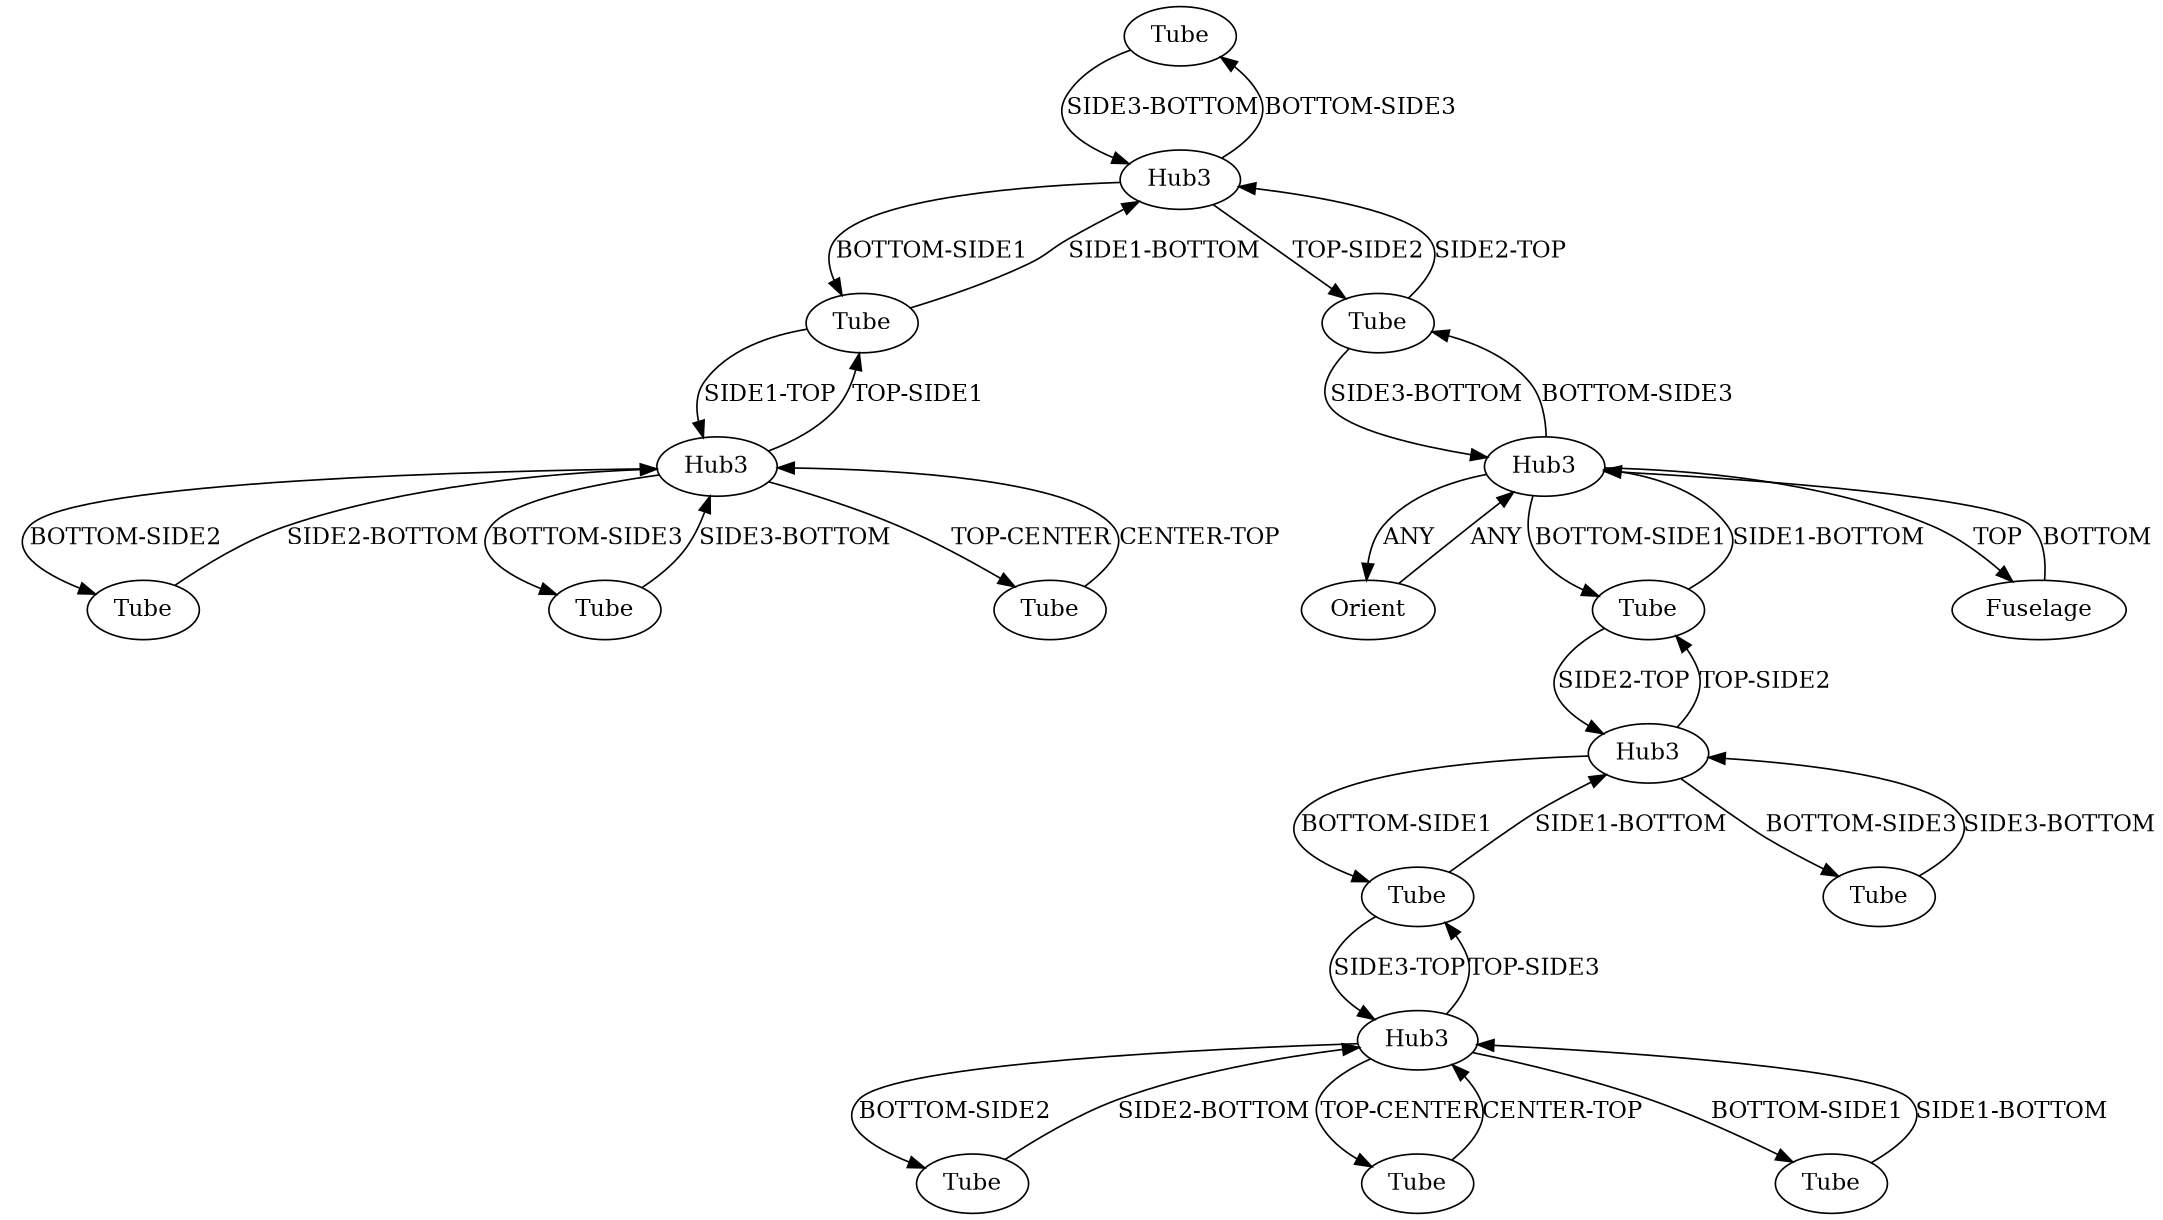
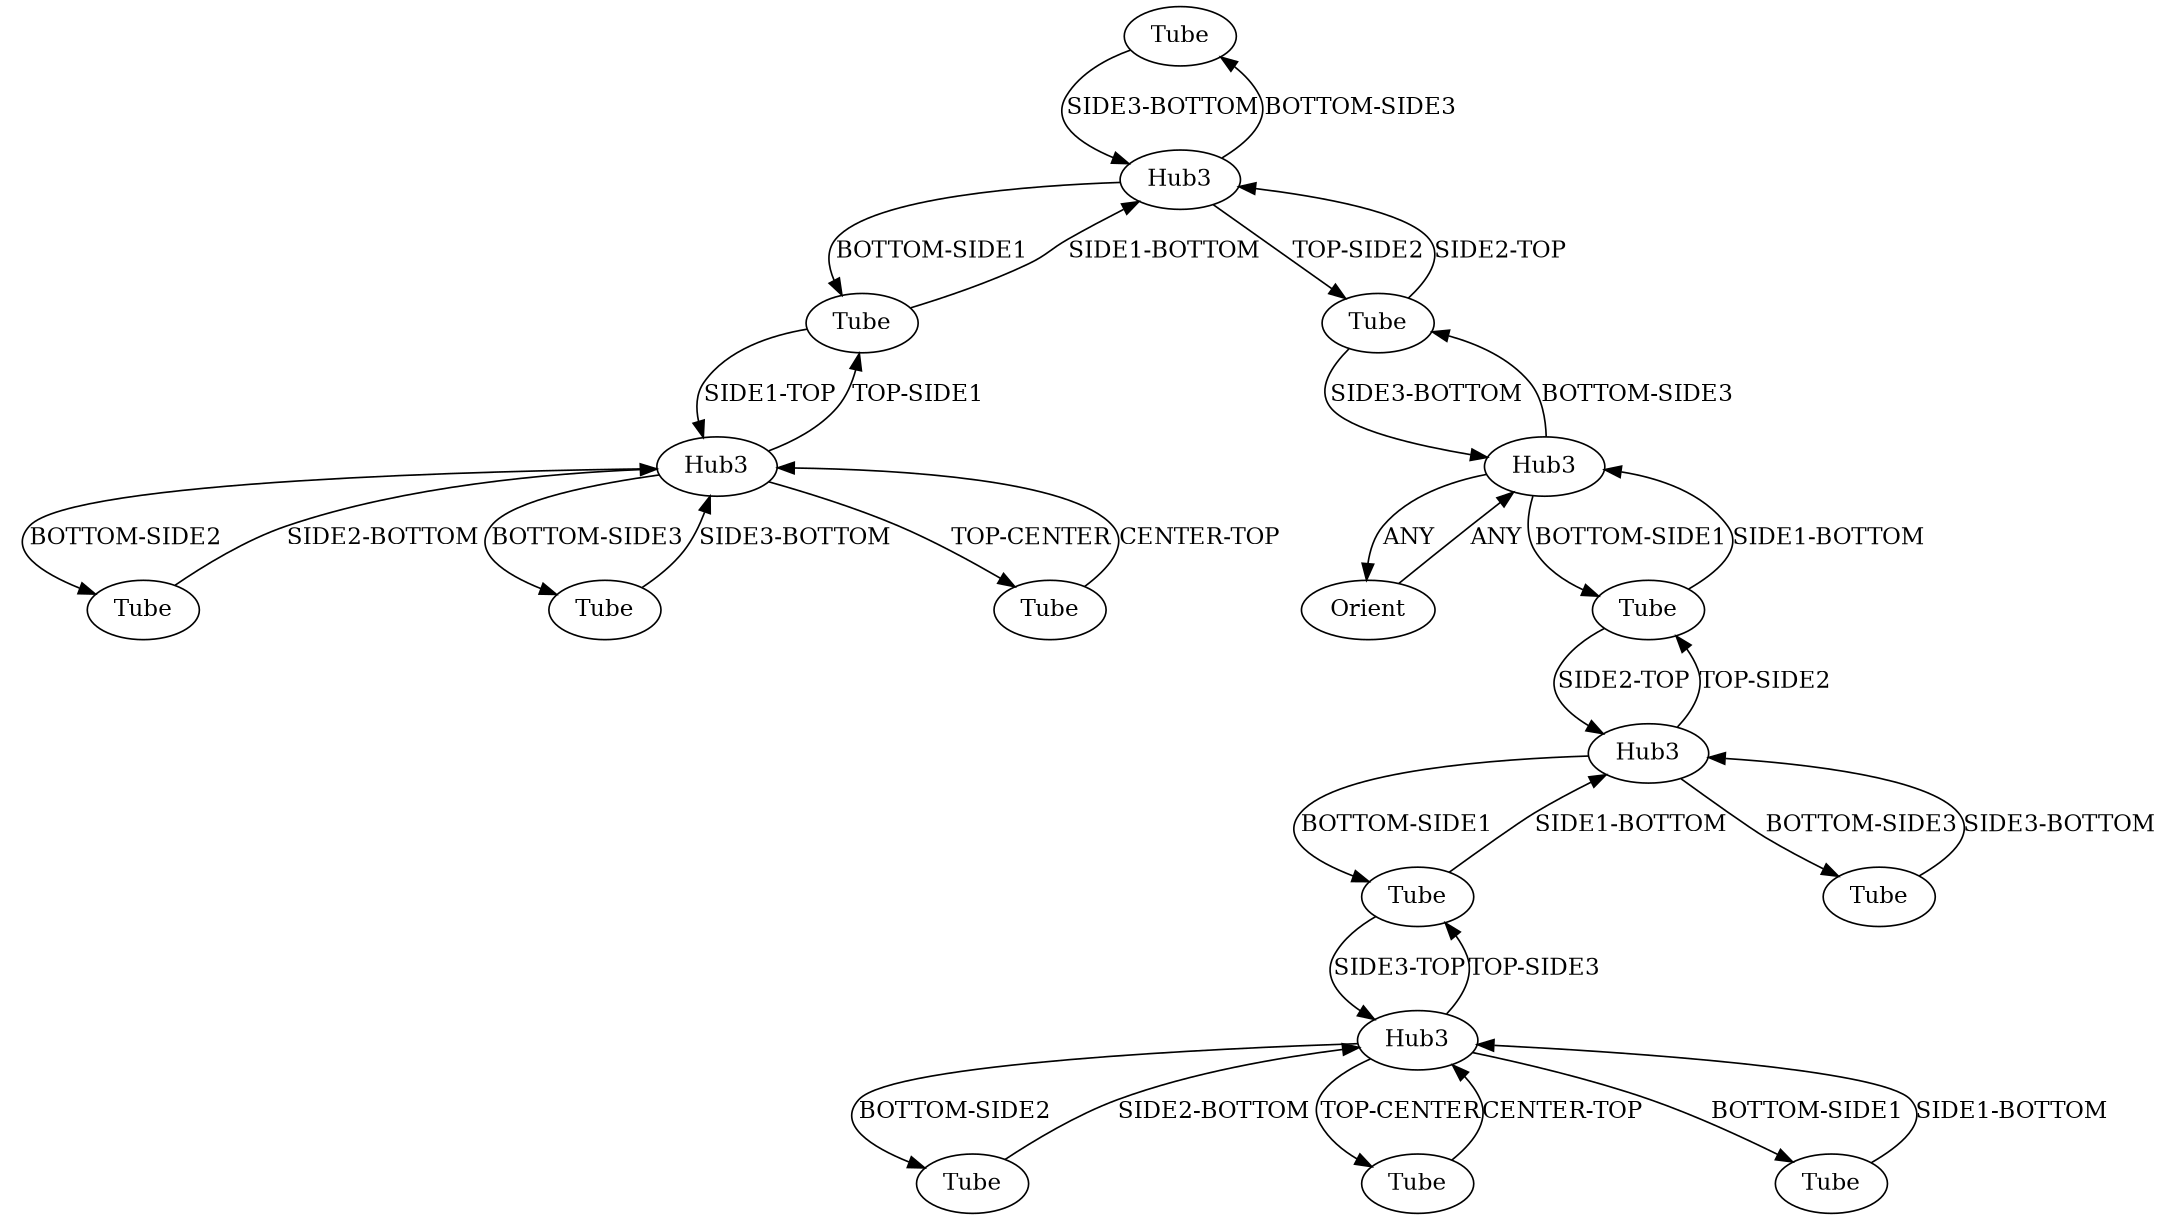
node "Fuselage": removed
